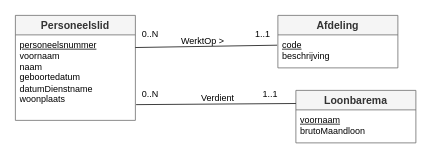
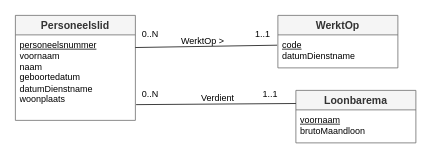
node "Afdeling": label "Afdeling" -> "WerktOp"
node "code beschrijving": label "code beschrijving" -> "code datumDienstname"
